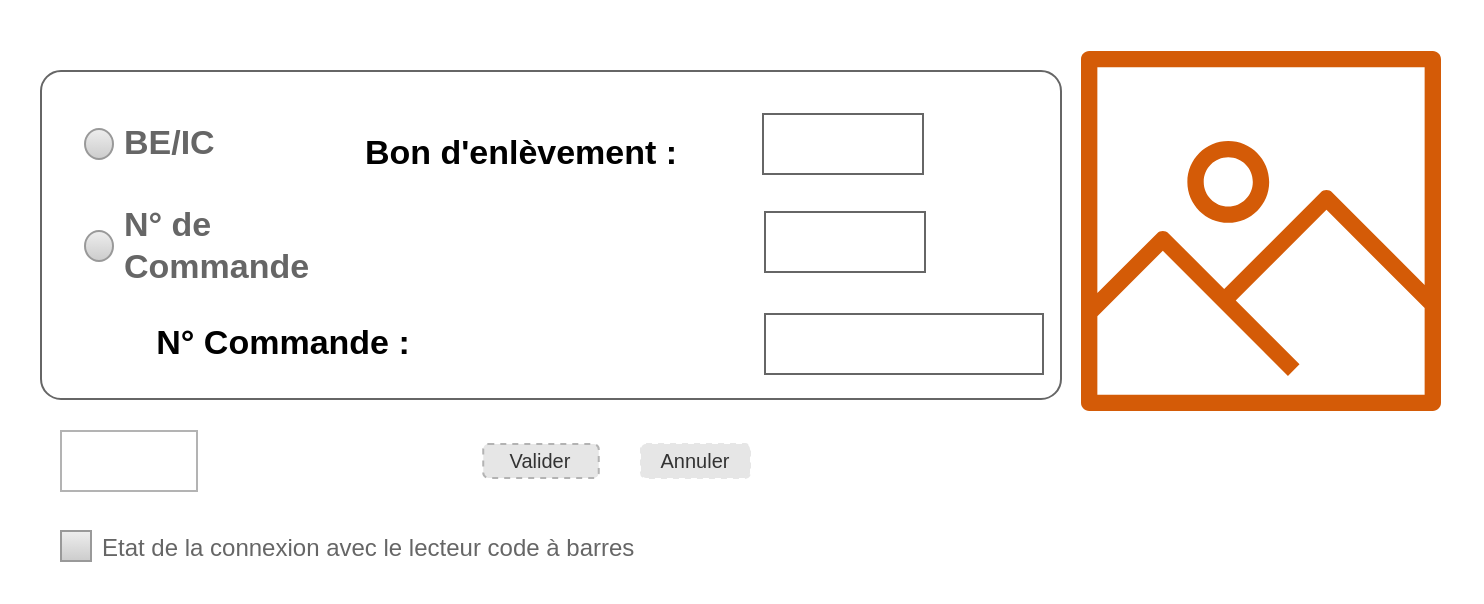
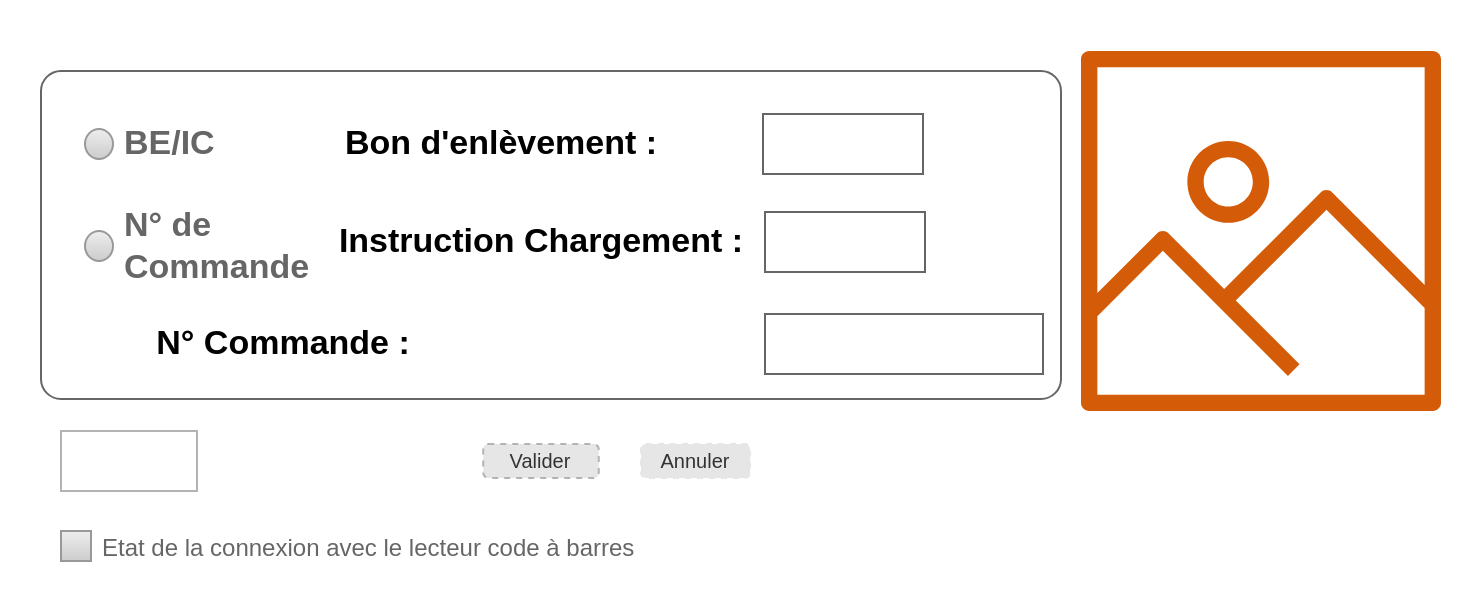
node "Bon d'enlèvement :": moved (521, 154) -> (501, 144)
node "Instruction Chargement :": added
